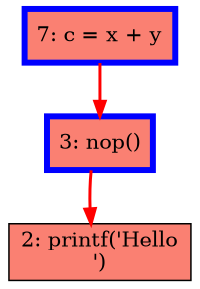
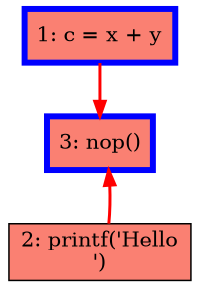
node "7: c = x + y": label "7: c = x + y" -> "1: c = x + y"
edge "3: nop()" -> "2: printf('Hello ')": reversed
